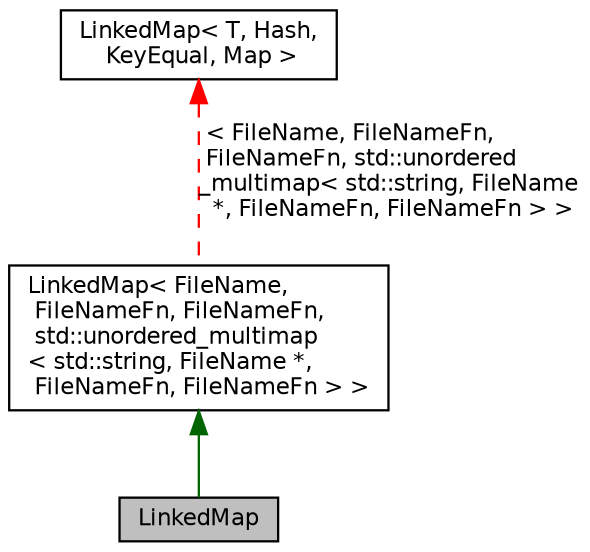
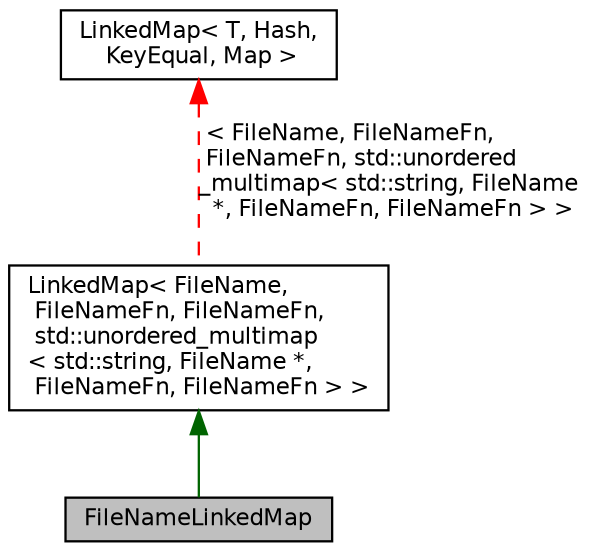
node "LinkedMap": label "LinkedMap" -> "FileNameLinkedMap"
